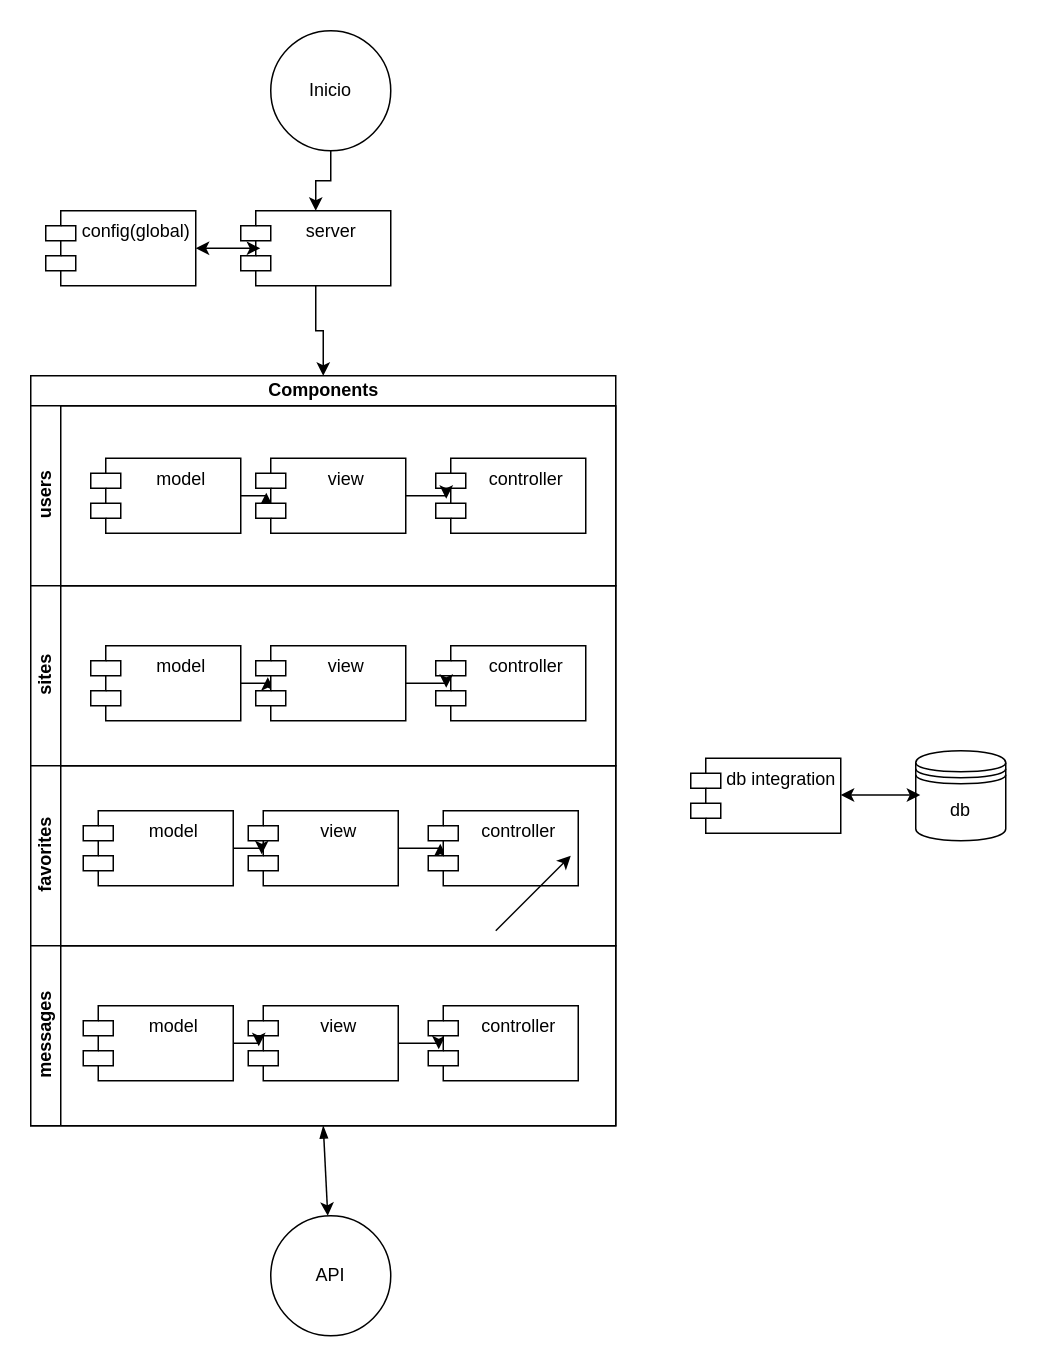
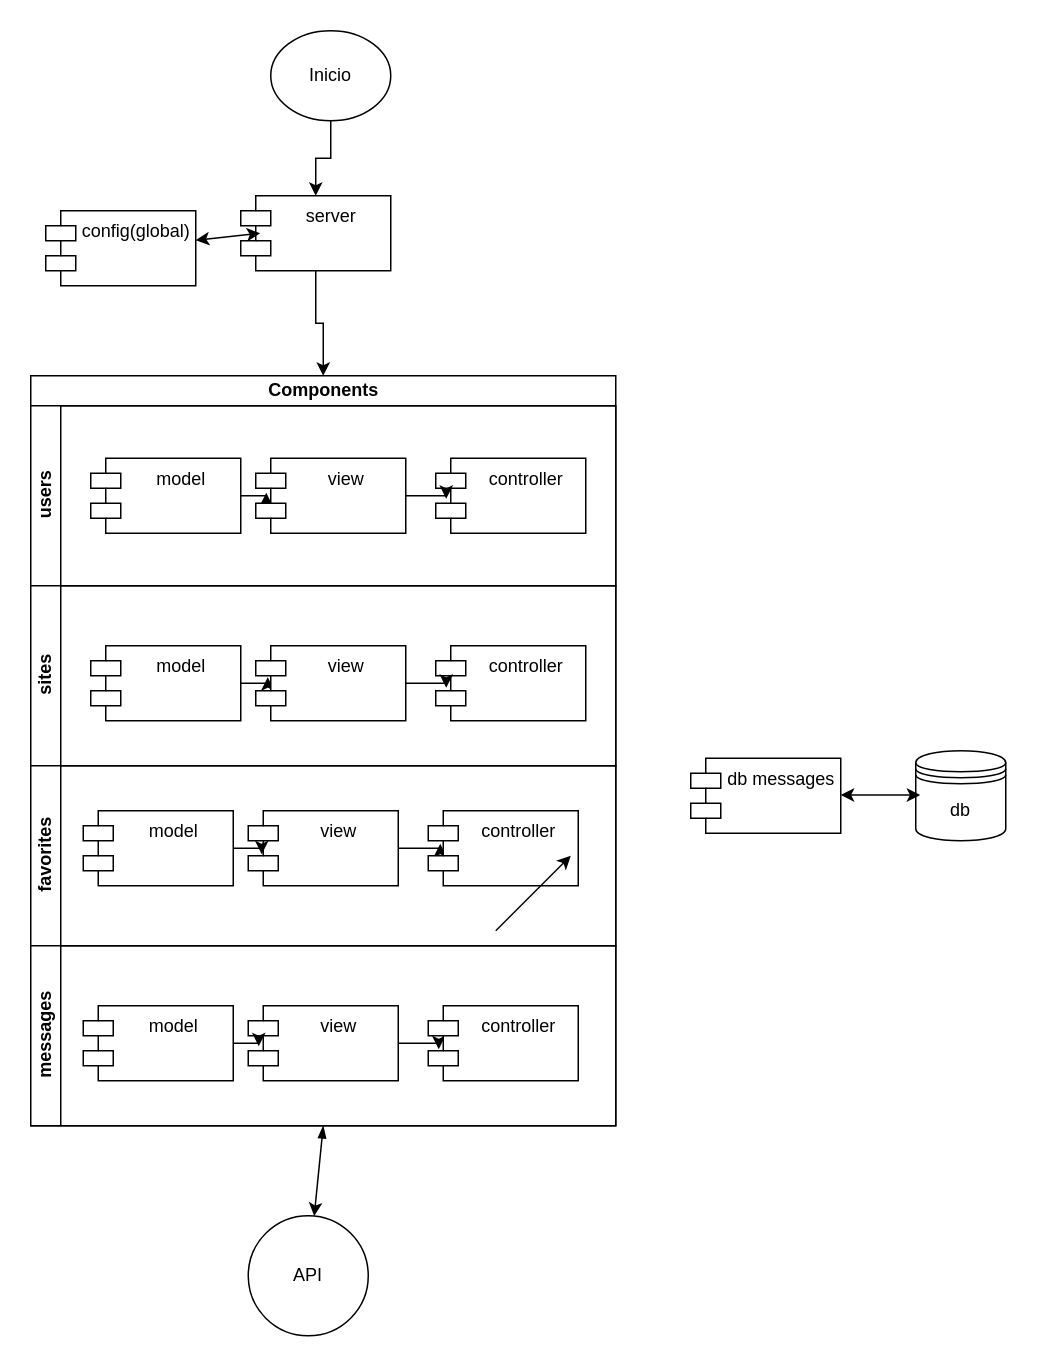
node "Inicio": size 120x120 -> 120x90
node "server": moved (316, 248) -> (316, 233)
node "db integration": label "db integration" -> "db messages"
node "API": moved (331, 1276) -> (308, 1276)
